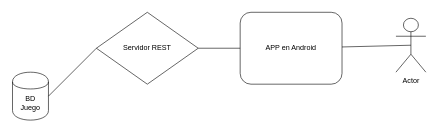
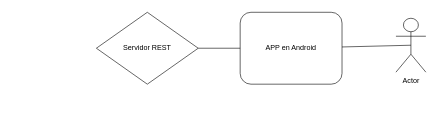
edge "Servidor REST" -- "BD Juego": removed
node "BD Juego": removed
